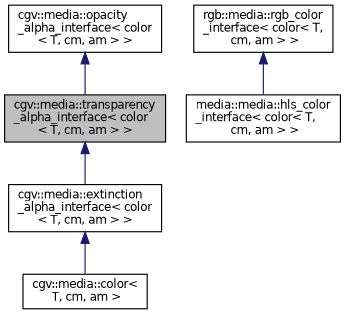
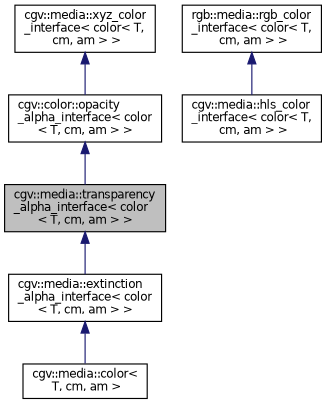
node "cgv::media::xyz_color _interface< color< T, cm, am > >": added
node "cgv::media::opacity _alpha_interface< color < T, cm, am > >": label "cgv::media::opacity _alpha_interface< color < T, cm, am > >" -> "cgv::color::opacity _alpha_interface< color < T, cm, am > >"
node "media::media::hls_color _interface< color< T, cm, am > >": label "media::media::hls_color _interface< color< T, cm, am > >" -> "cgv::media::hls_color _interface< color< T, cm, am > >"
